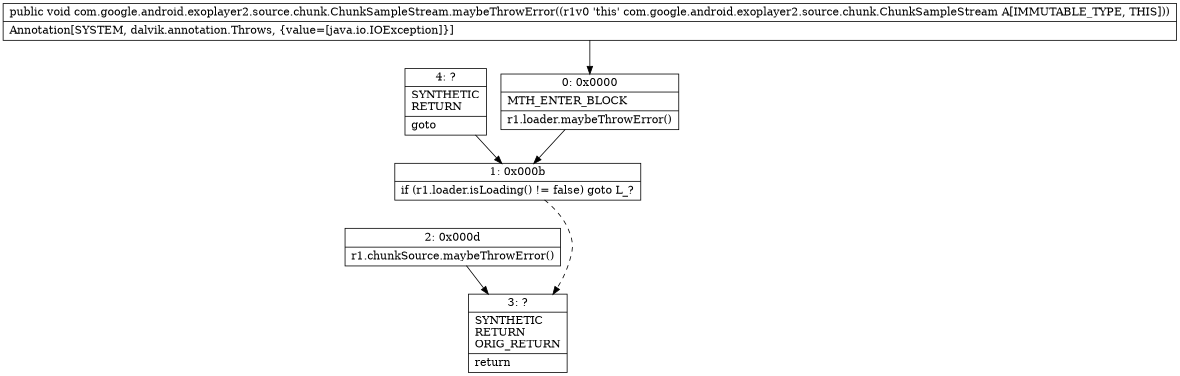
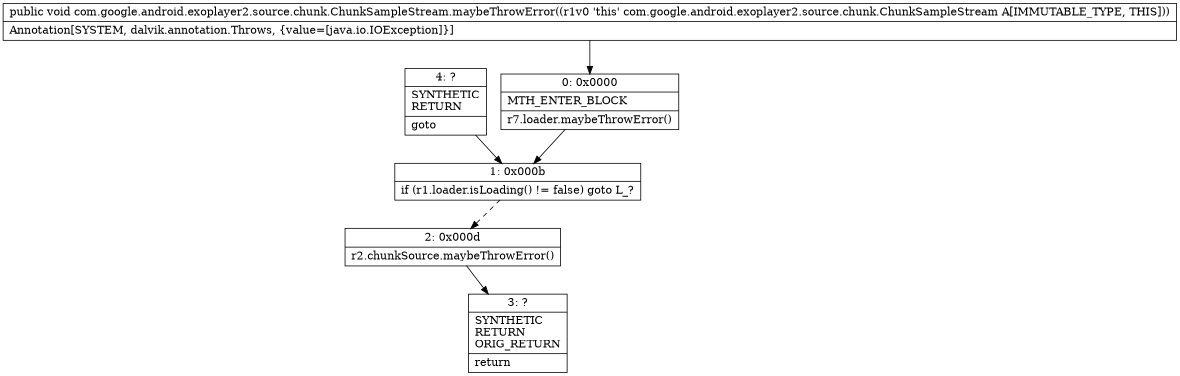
node "0: 0x0000": text "r1.loader.maybeThrowError()" -> "r7.loader.maybeThrowError()"
edge "1: 0x000b" -> "3: ?": now "1: 0x000b" -> "2: 0x000d"
node "2: 0x000d": text "r1.chunkSource.maybeThrowError()" -> "r2.chunkSource.maybeThrowError()"
